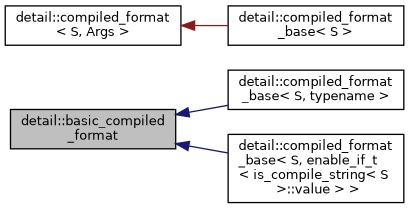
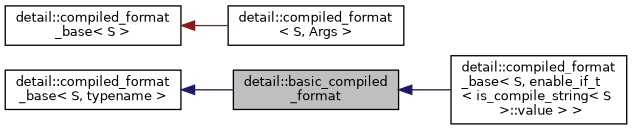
edge "detail::compiled_format _base< S >" -> "detail::compiled_format < S, Args >": reversed
edge "detail::compiled_format _base< S, typename >" -> "detail::basic_compiled _format": reversed
